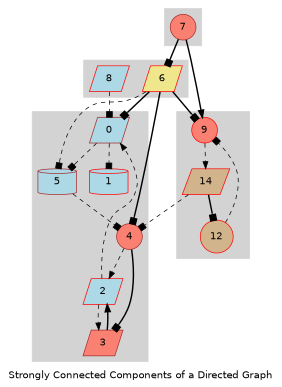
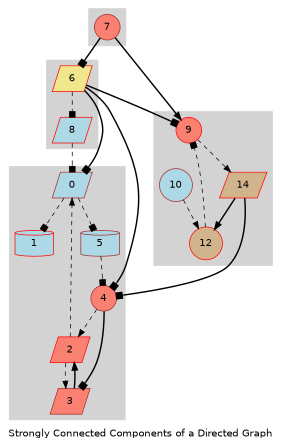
edge "6" -> "5": now "6" -> "8"
node "10": added
edge "14" -> "12": arrowhead box -> normal
edge "14" -> "4": style dashed -> bold
node "2": fillcolor lightblue -> salmon
